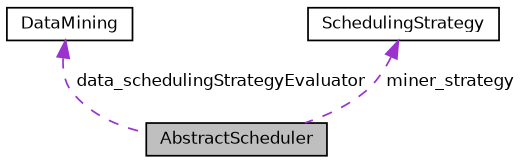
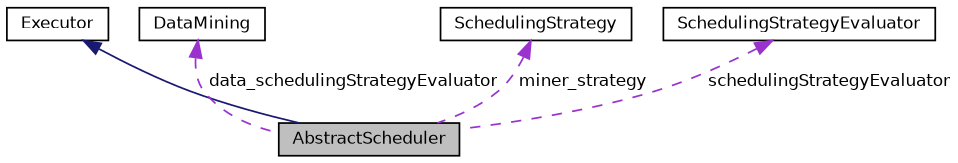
node "Executor": added
node "SchedulingStrategyEvaluator": added
